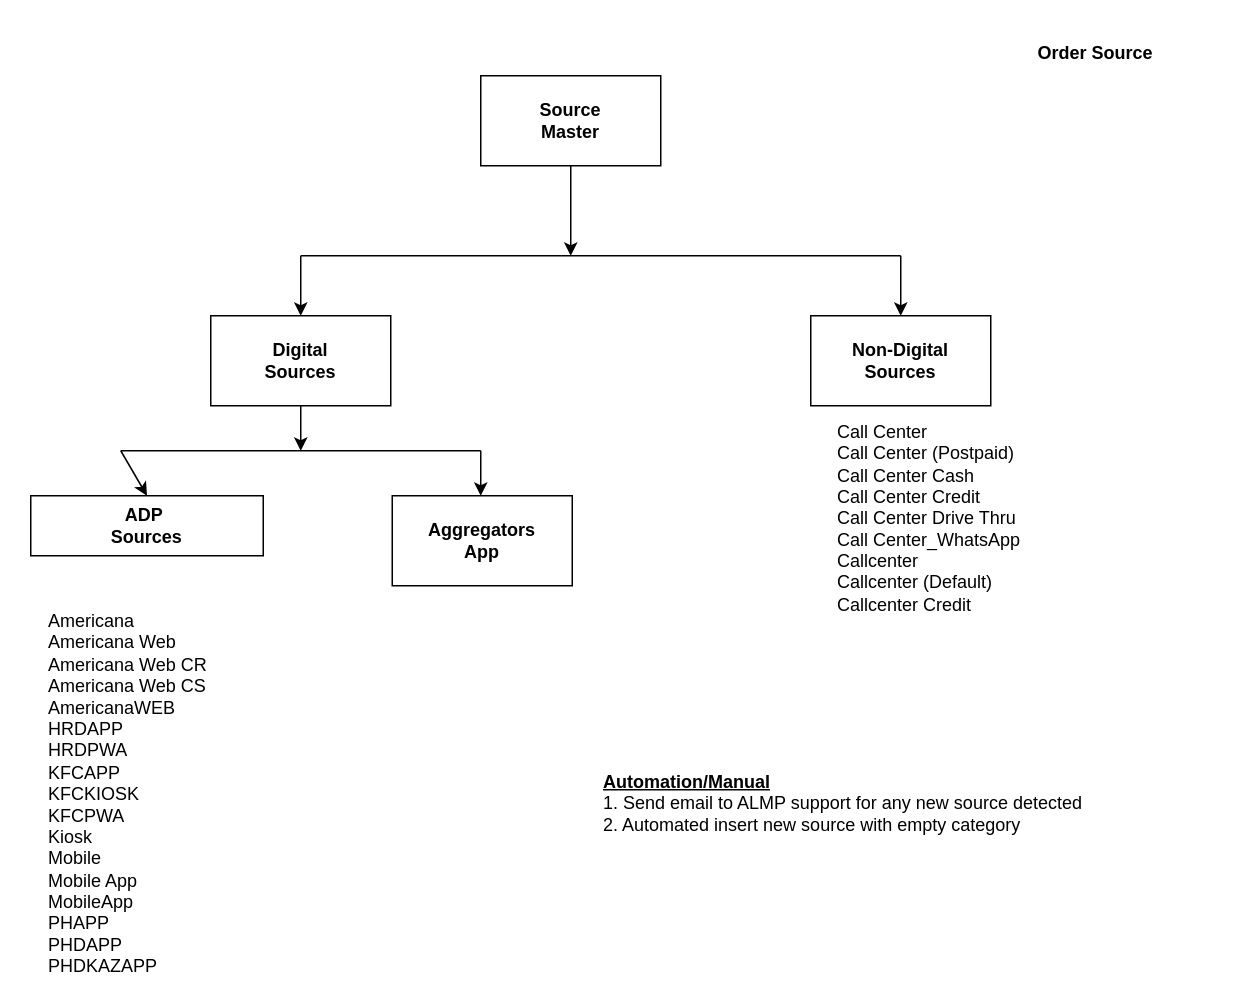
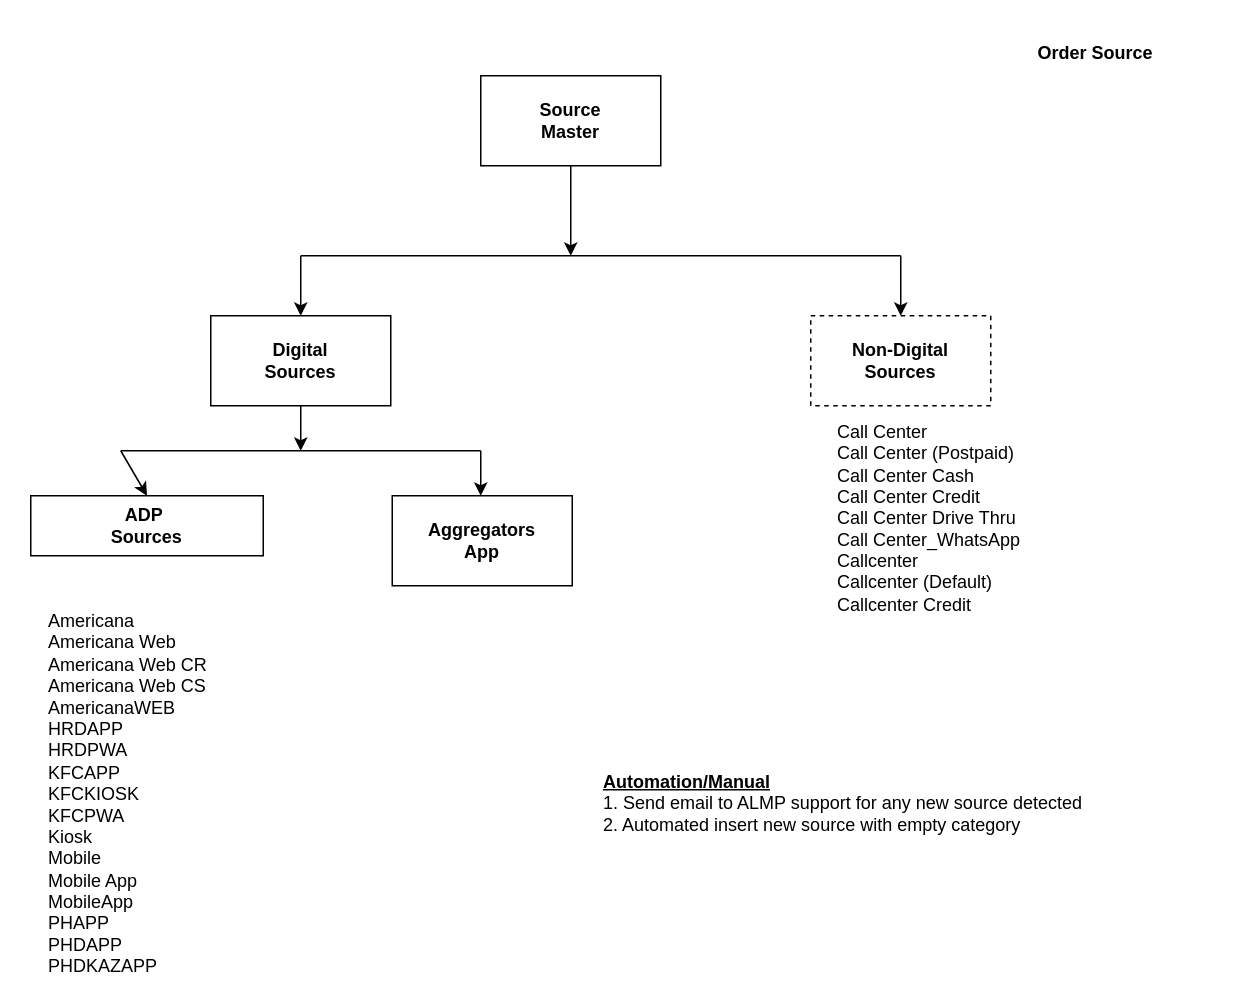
node "Non-Digital Sources": style solid -> dashed
